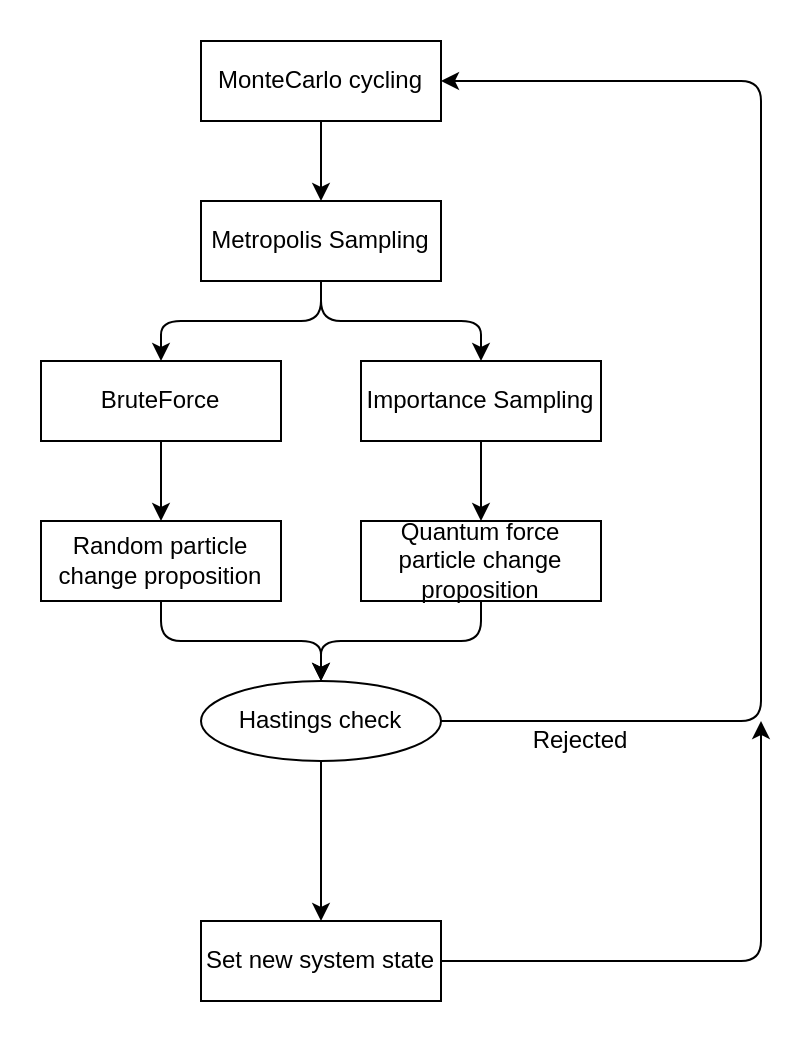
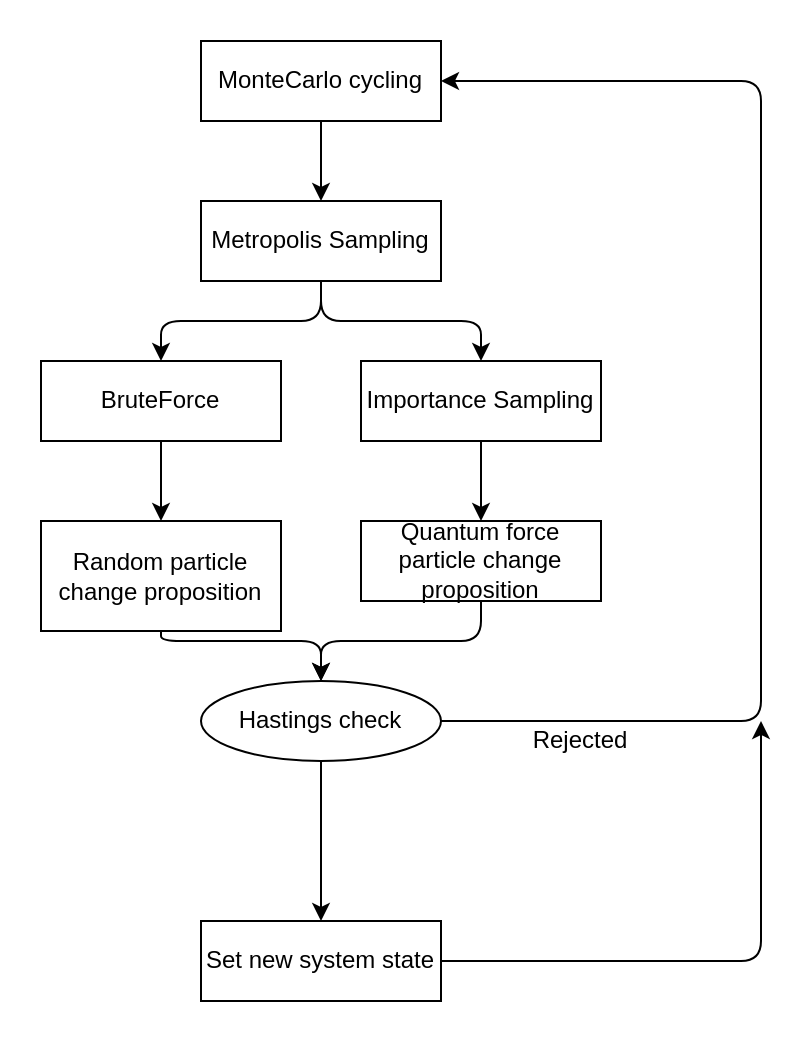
node "Random particle change proposition": size 240x80 -> 240x110
